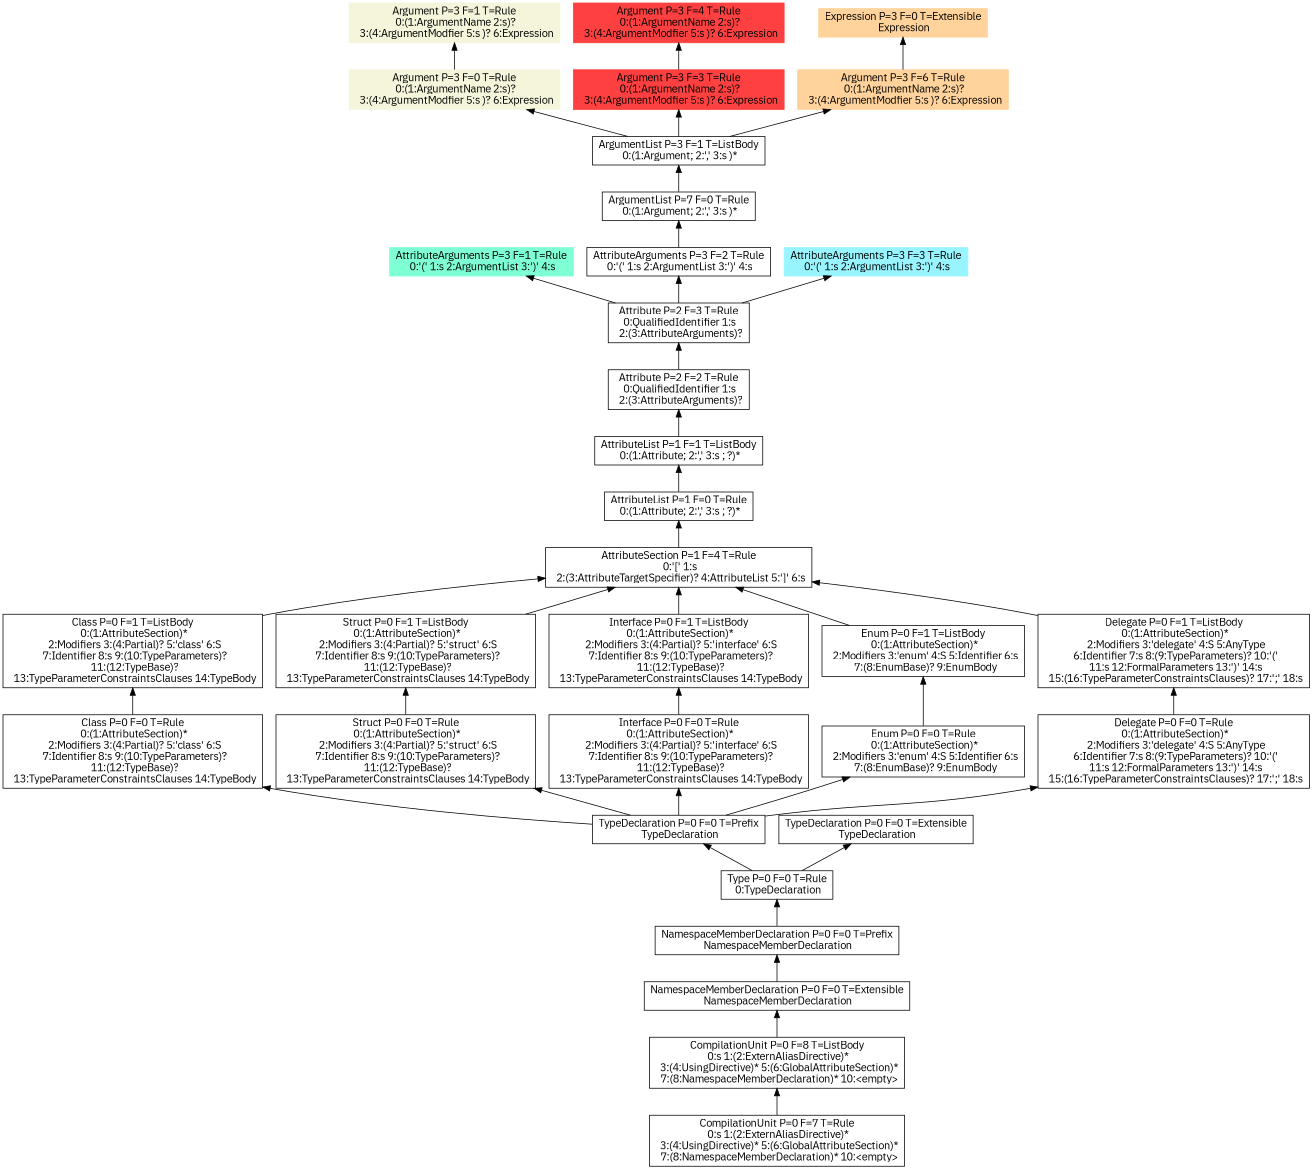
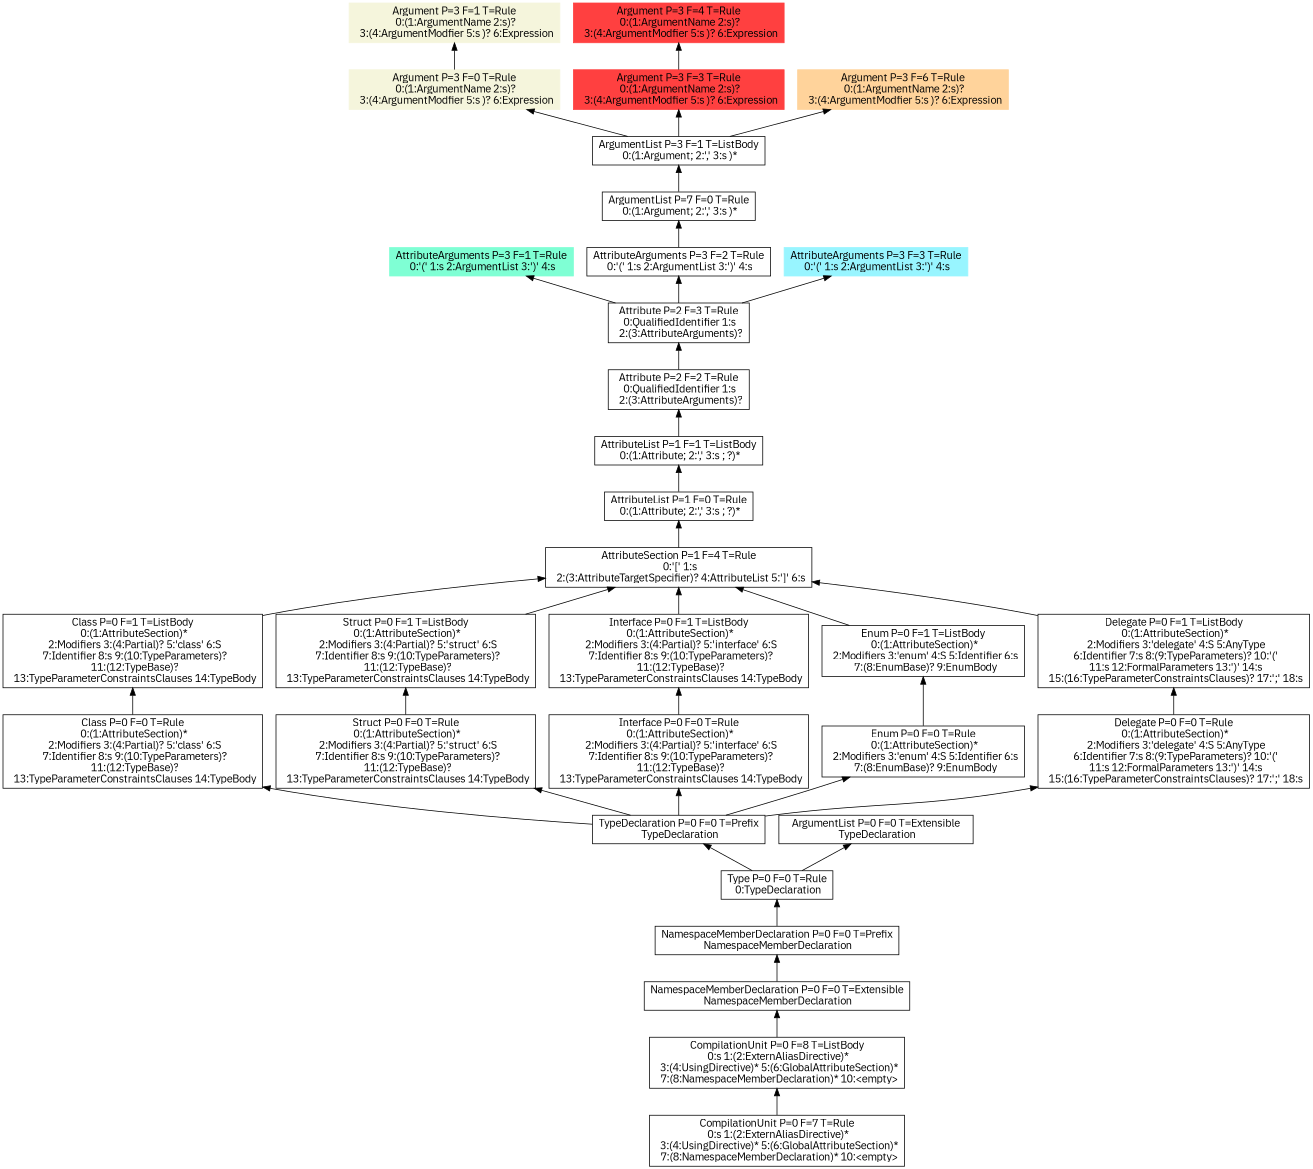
node "Expression P=3 F=0 T=Extensible Expression": removed
node "TypeDeclaration P=0 F=0 T=Extensible TypeDeclaration": label "TypeDeclaration P=0 F=0 T=Extensible TypeDeclaration" -> "ArgumentList P=0 F=0 T=Extensible TypeDeclaration"
